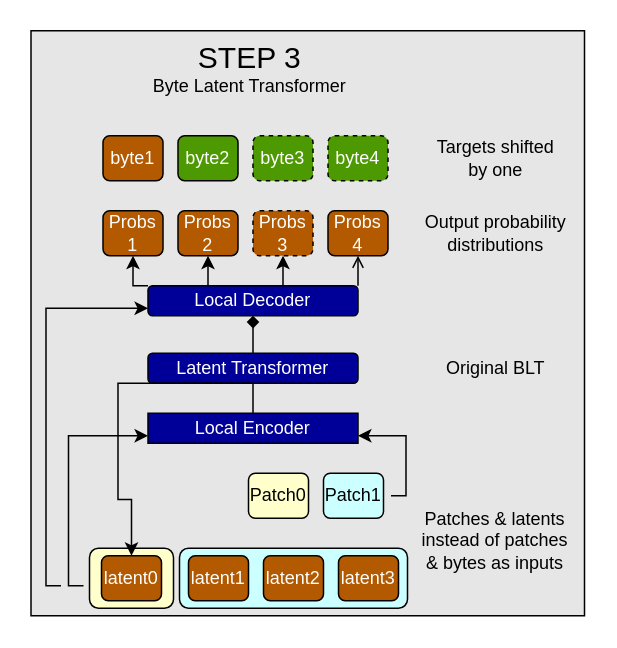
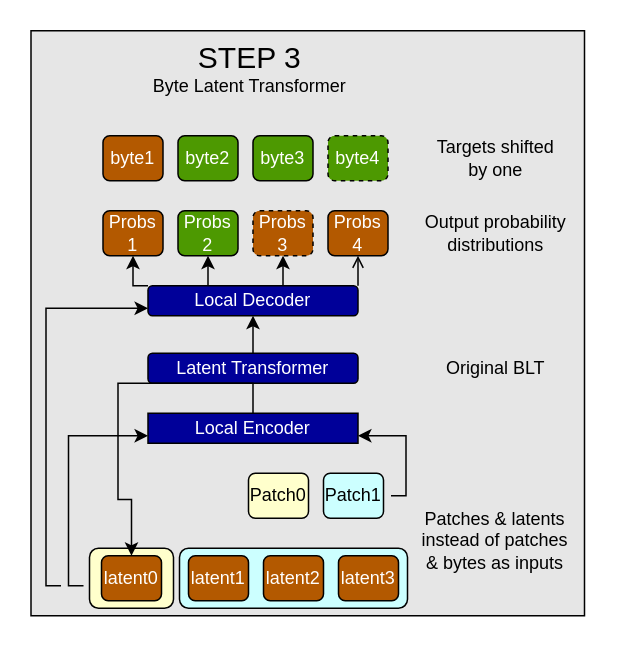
node "byte3": style dashed -> solid
node "Probs 2": fillcolor #b35900 -> #4d9901
edge "Latent Transformer" -> "Local Decoder": arrowhead diamond -> classic
